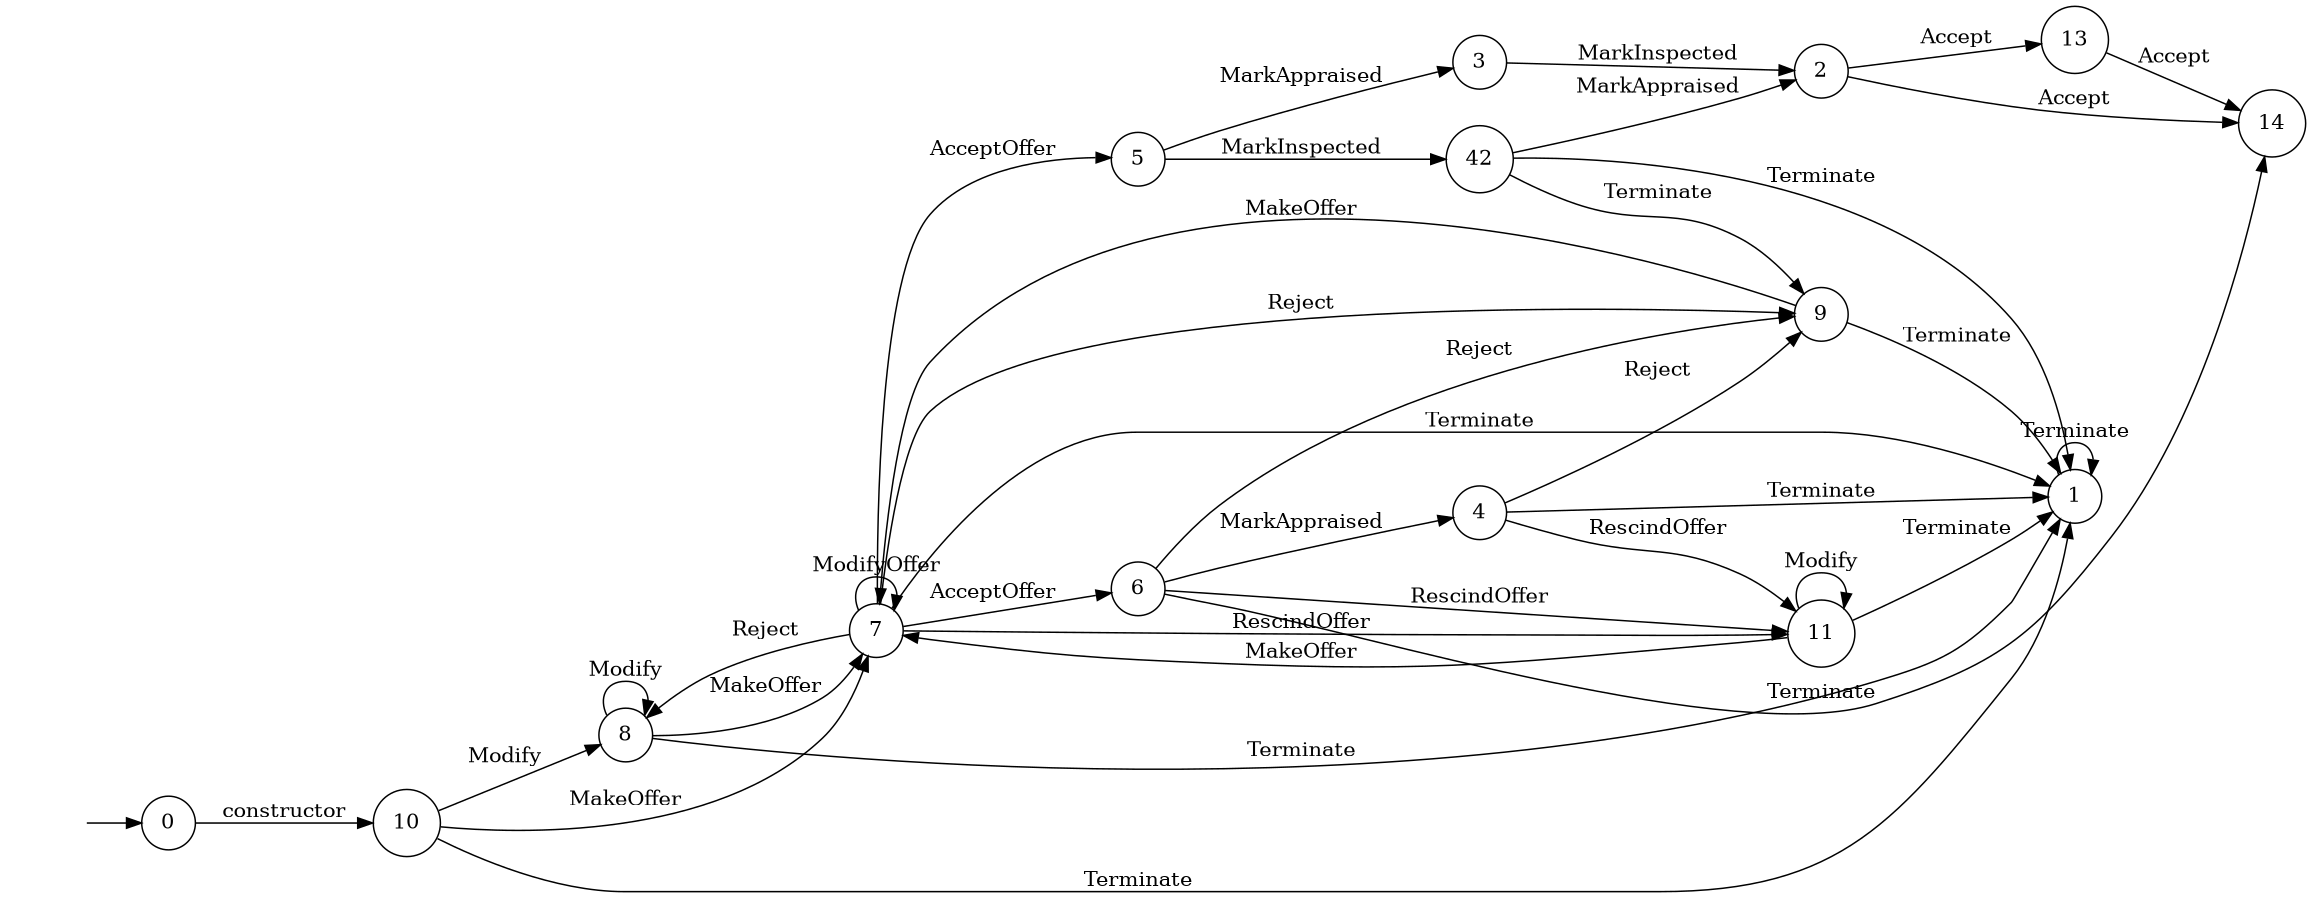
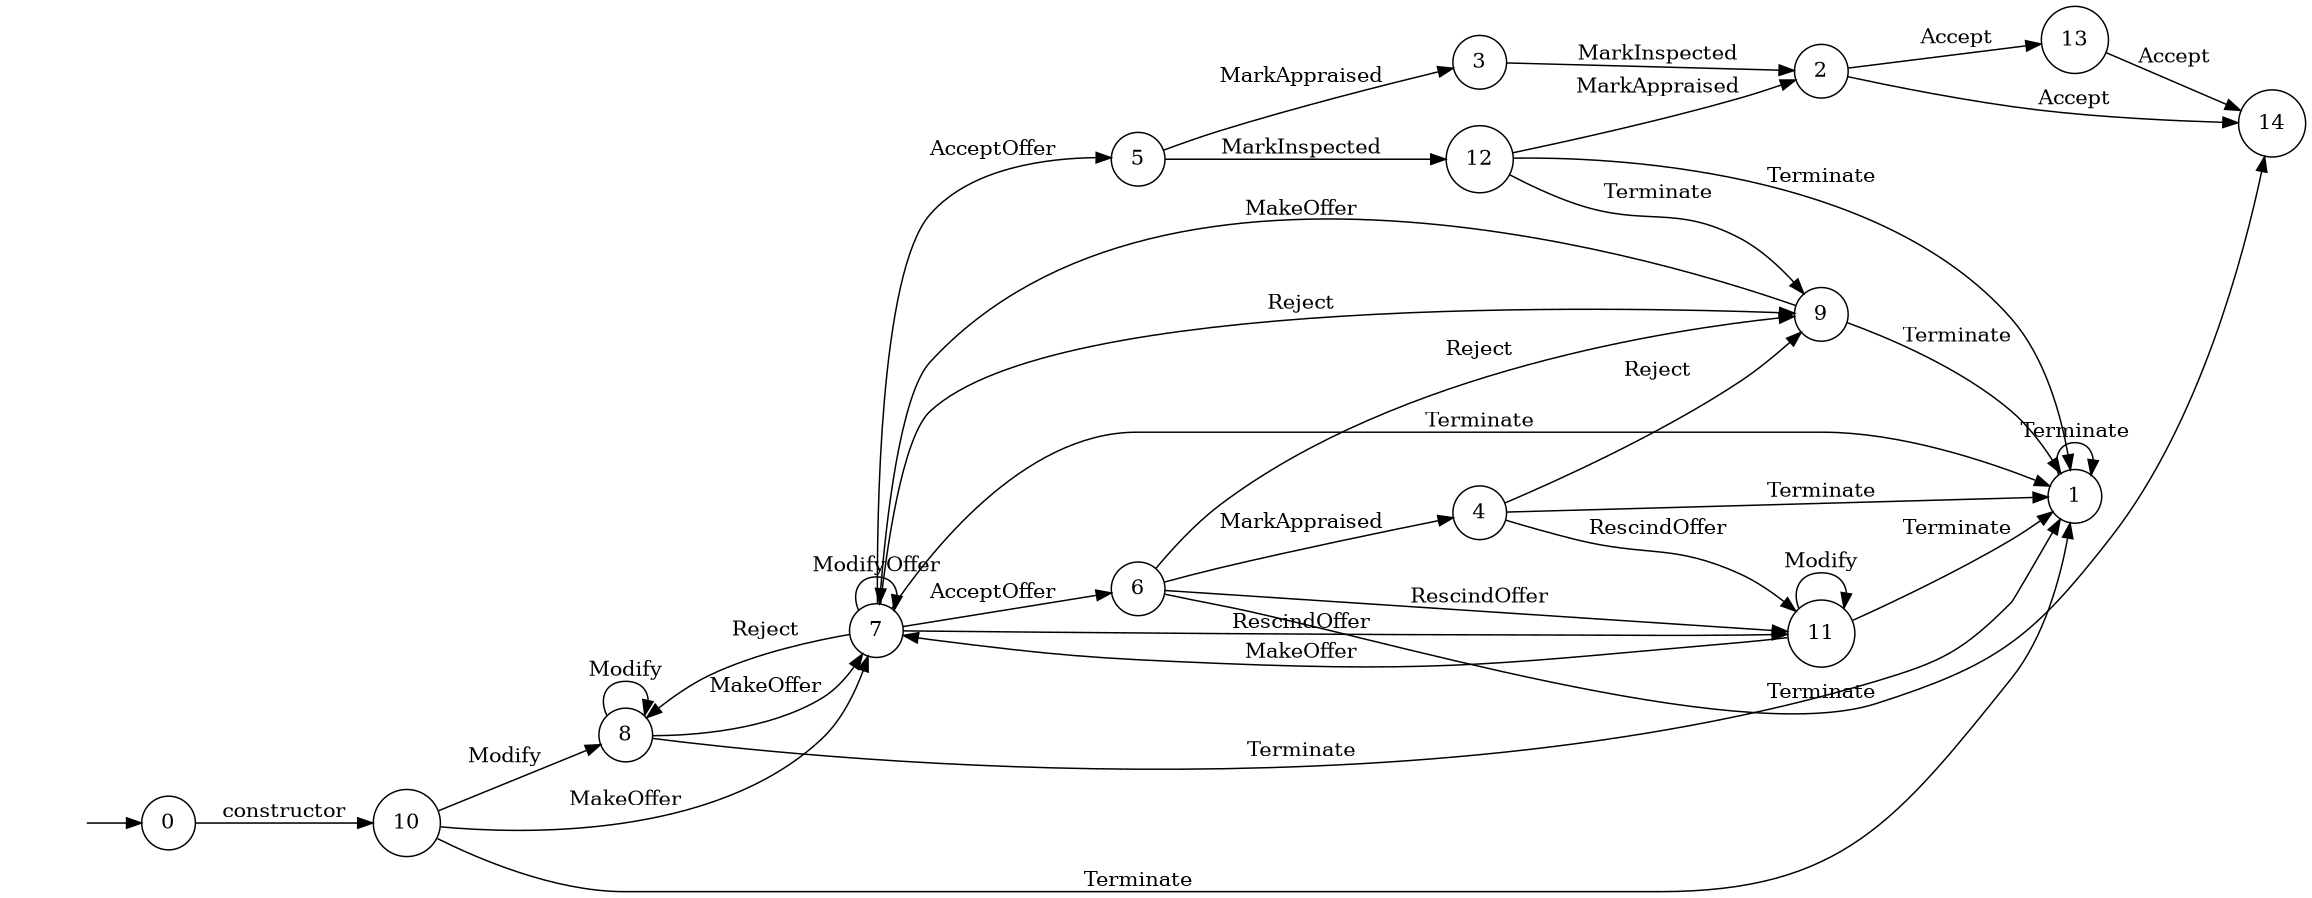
node "42": label "42" -> "12"
